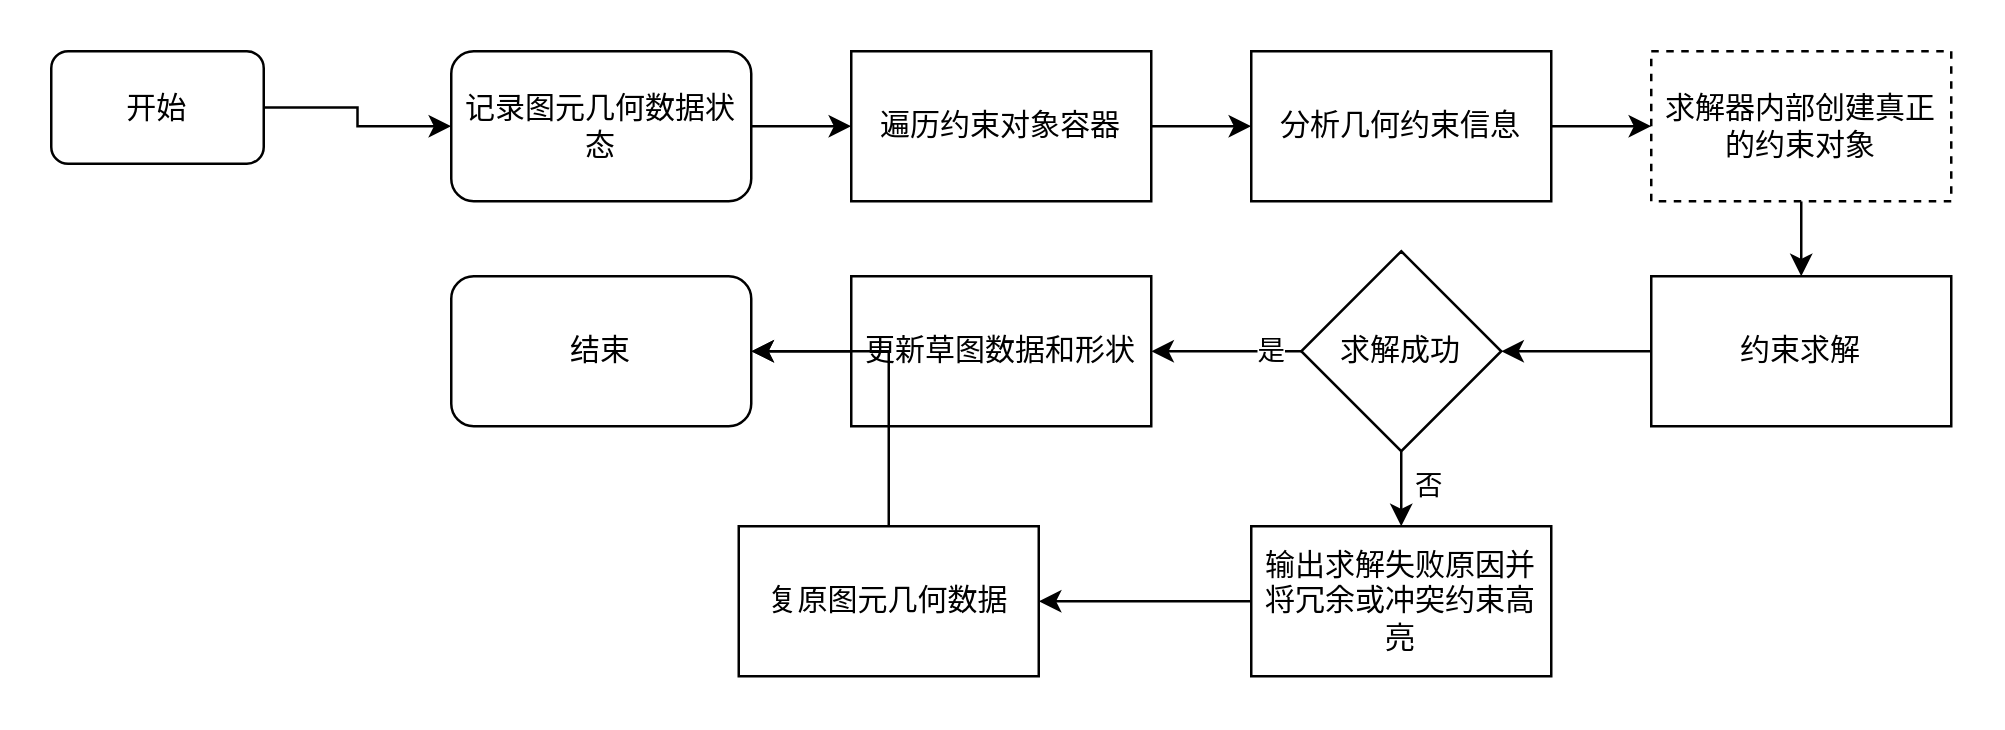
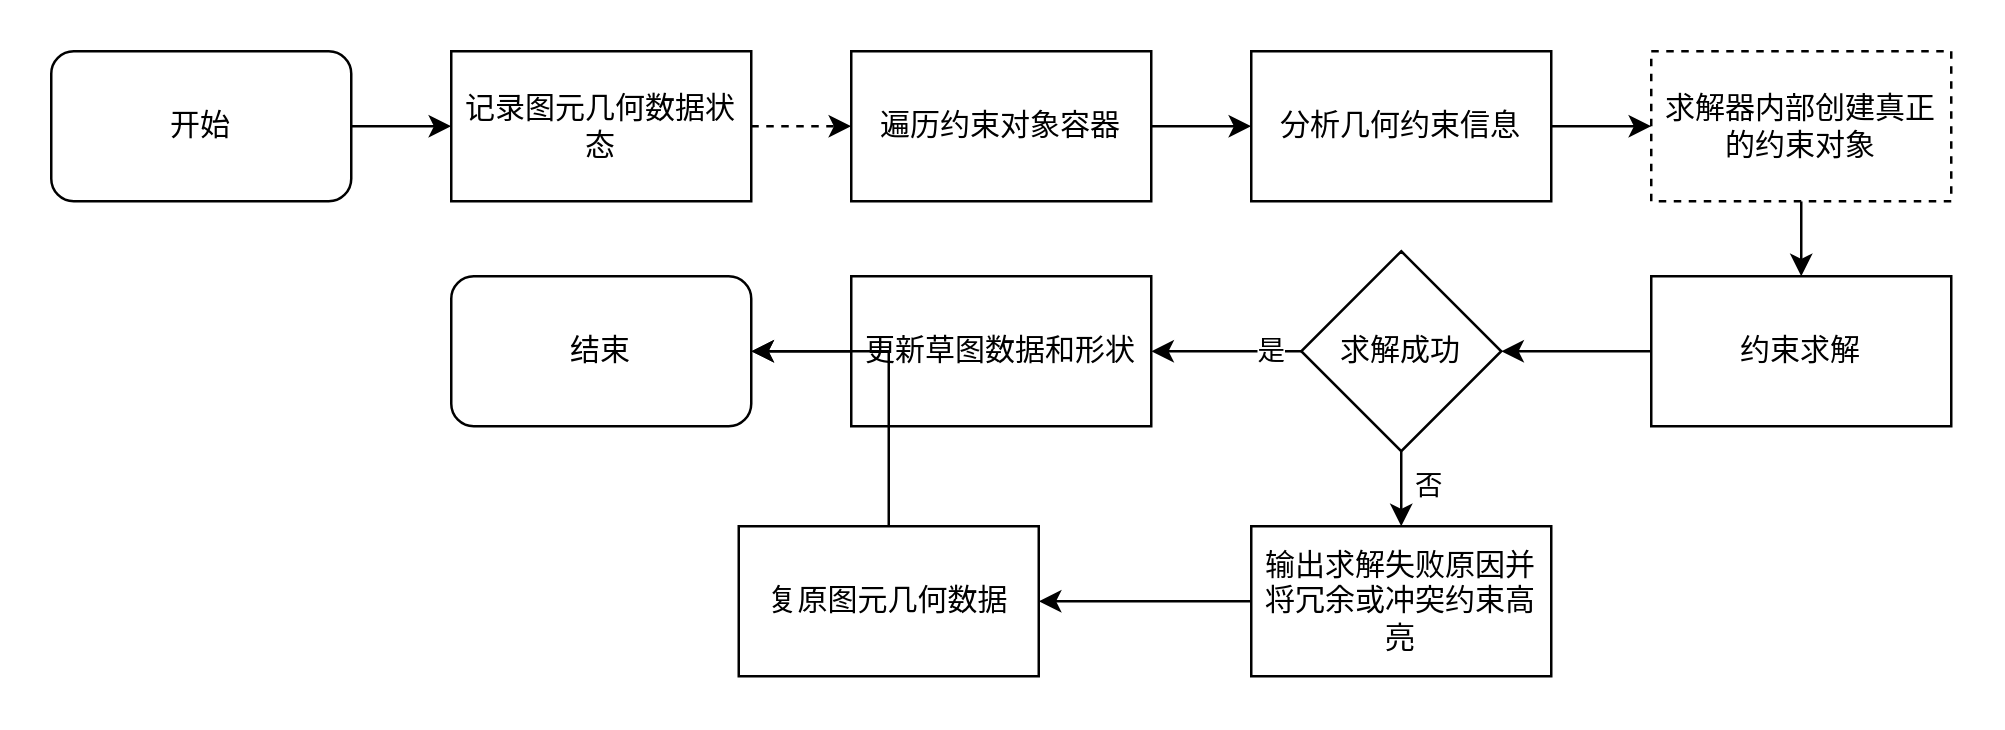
node "开始": size 213x113 -> 300x150
node "记录图元几何数据状态": shape rounded rectangle -> rectangle
edge "记录图元几何数据状态" -> "遍历约束对象容器": style solid -> dashed
